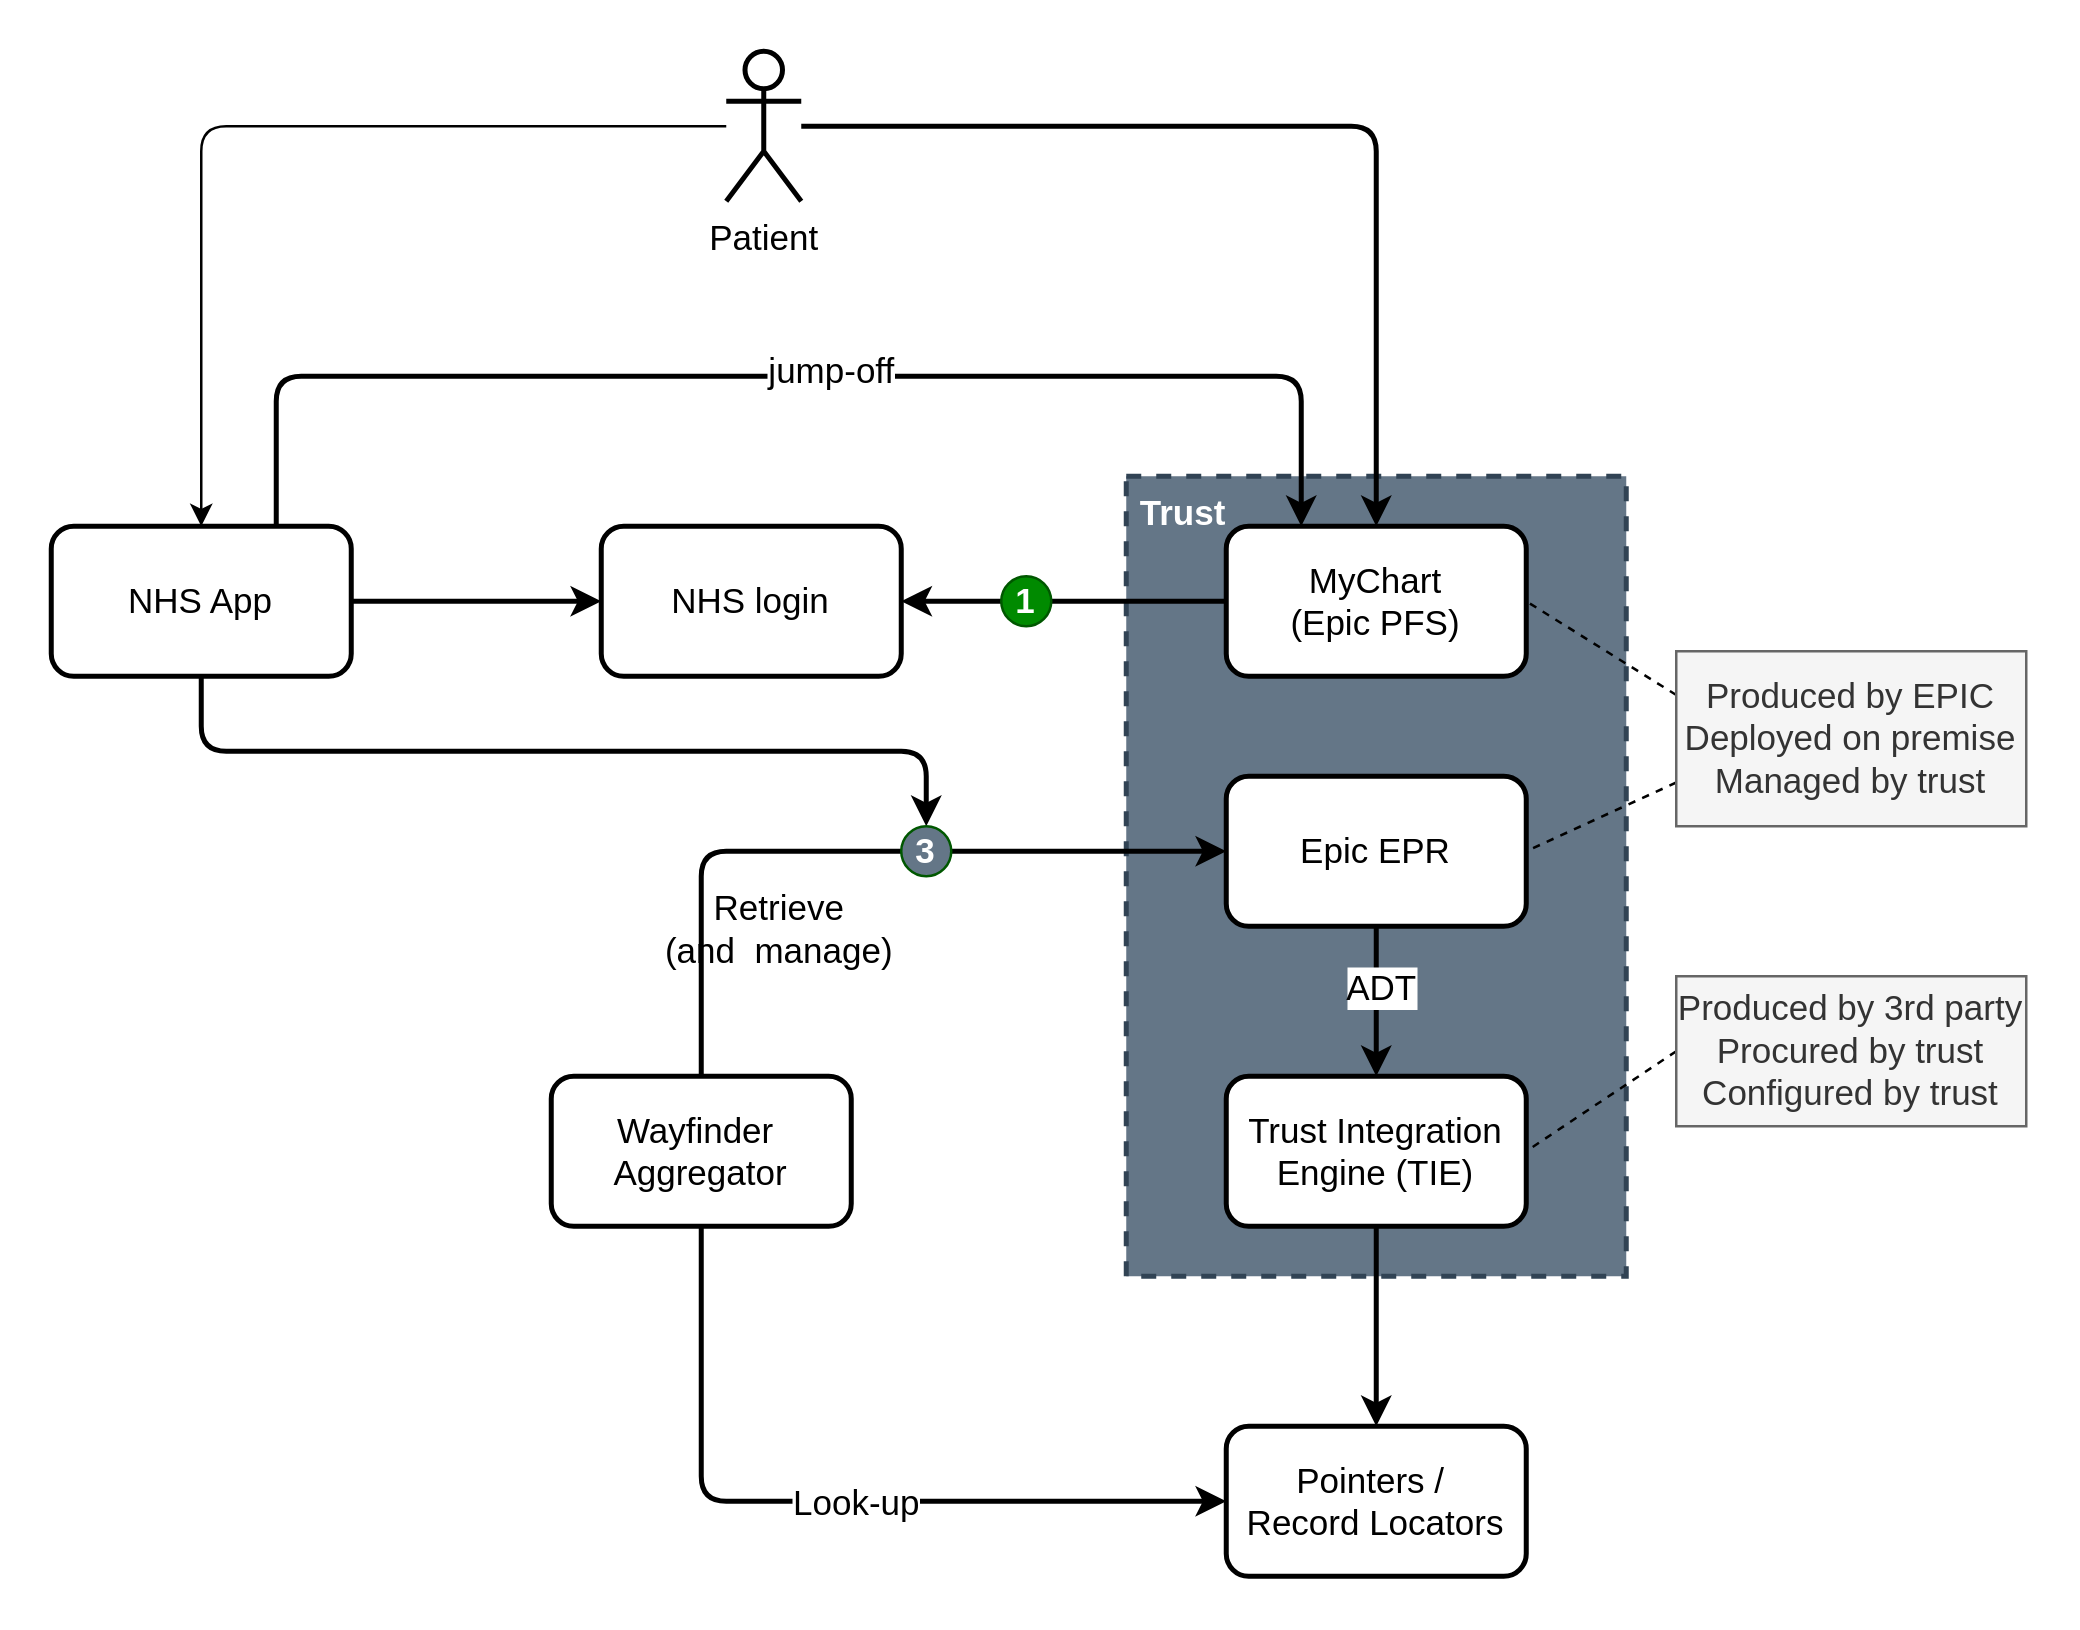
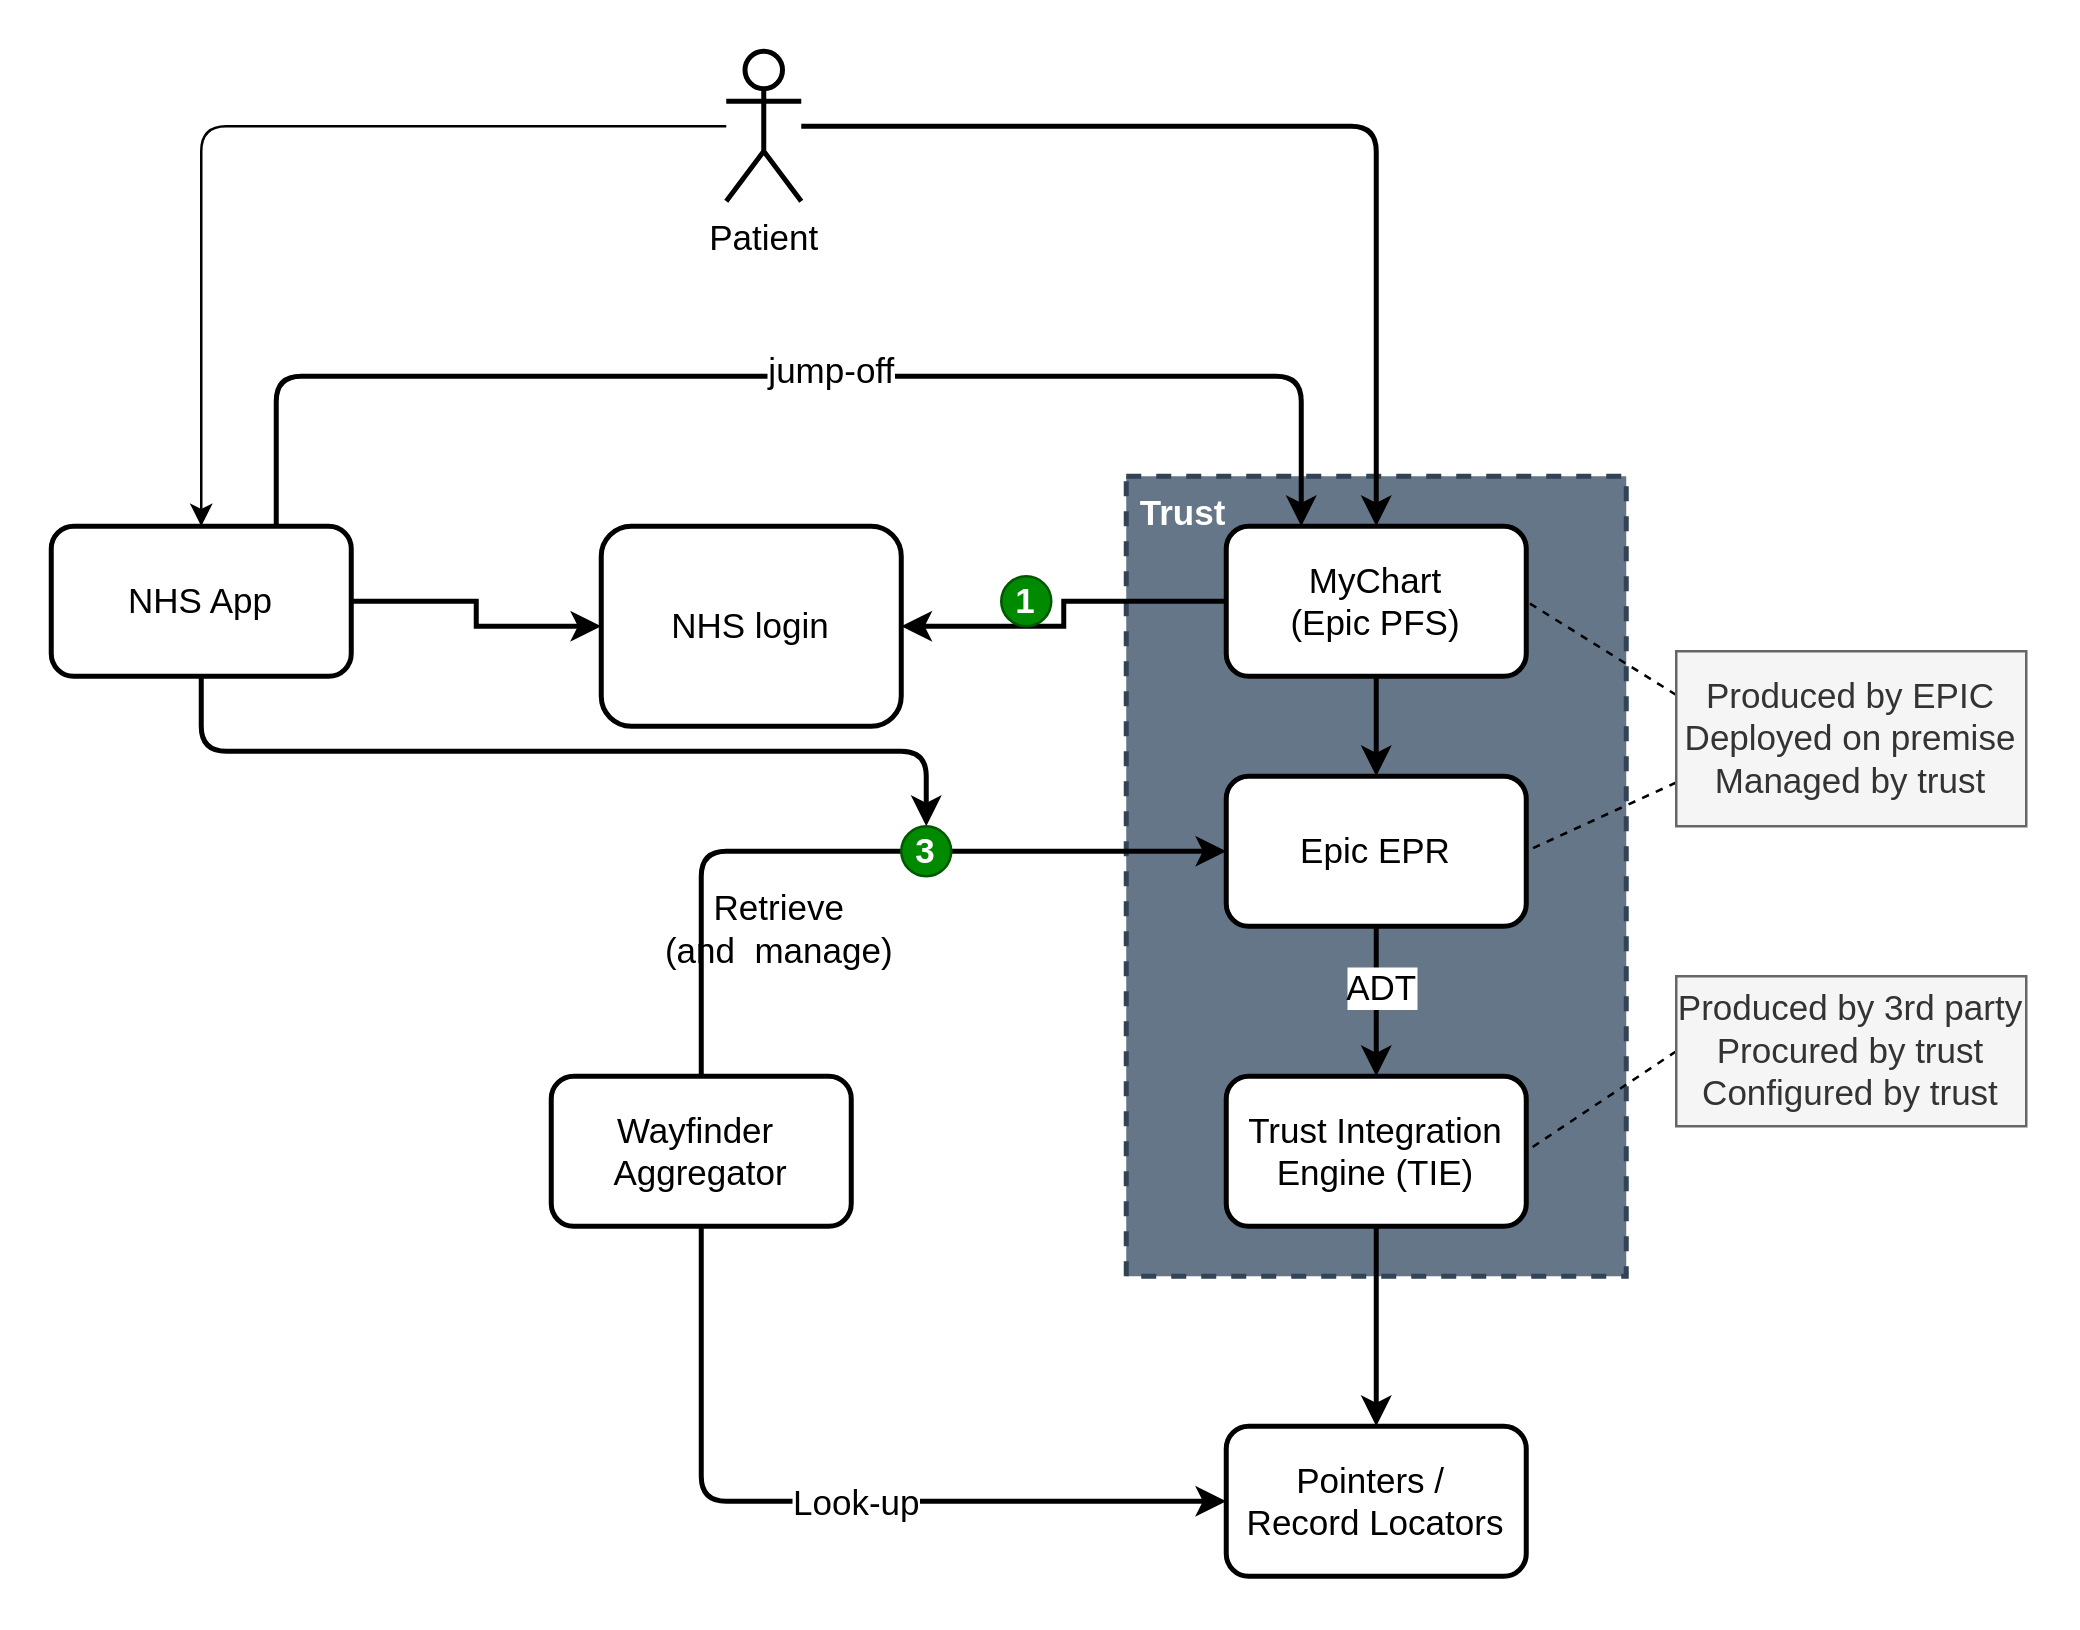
node "NHS login": size 300x150 -> 300x200
edge "MyChart (Epic PFS)" -> "Epic EPR": added
node "3": fillcolor #647687 -> #008a00
